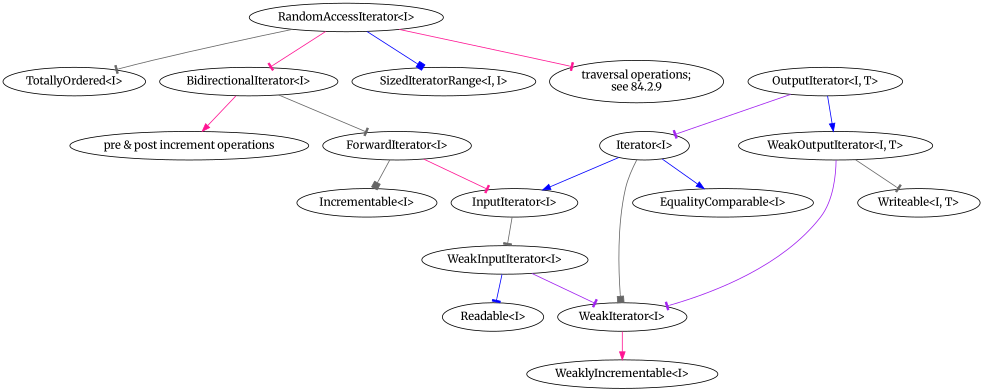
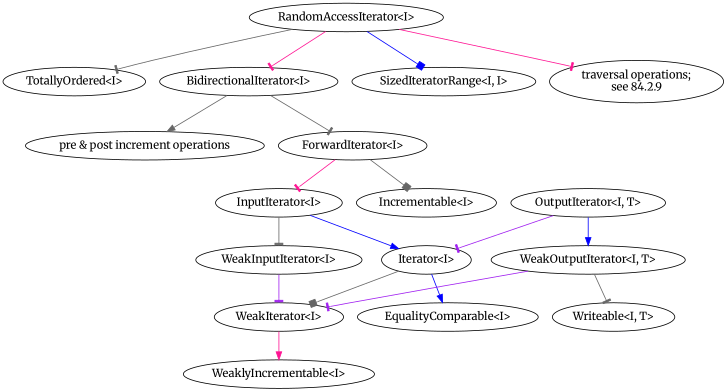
edge "BidirectionalIterator<I>" -> "pre & post increment operations": color deeppink -> gray40
edge "Iterator<I>" -> "InputIterator<I>": reversed
node "Readable<I>": removed
